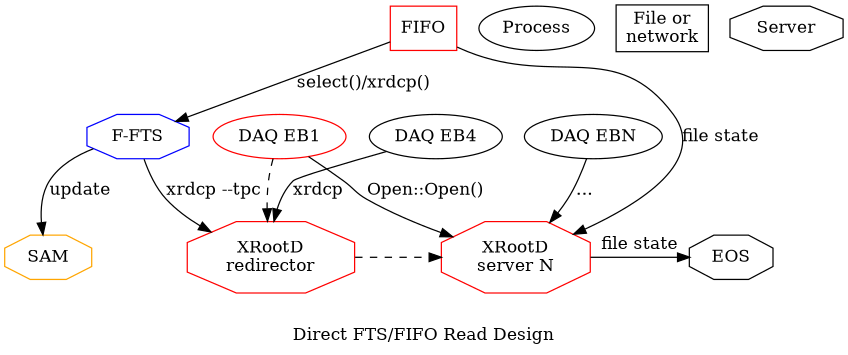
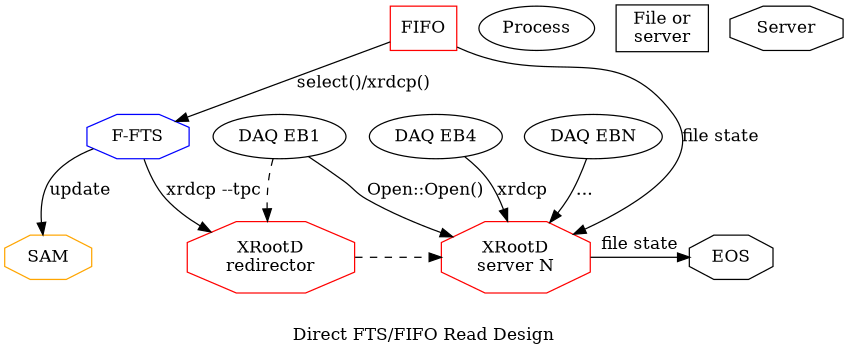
node "File or network": label "File or network" -> "File or server"
node "DAQ EB1": color red -> black
edge "DAQ EB4" -> "XRootD redirector": now "DAQ EB4" -> "XRootD server N"
